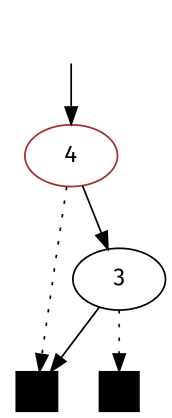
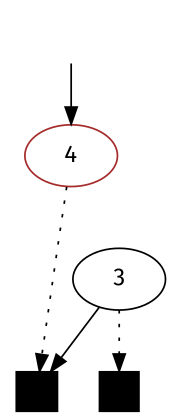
edge "4" -> "3": removed
